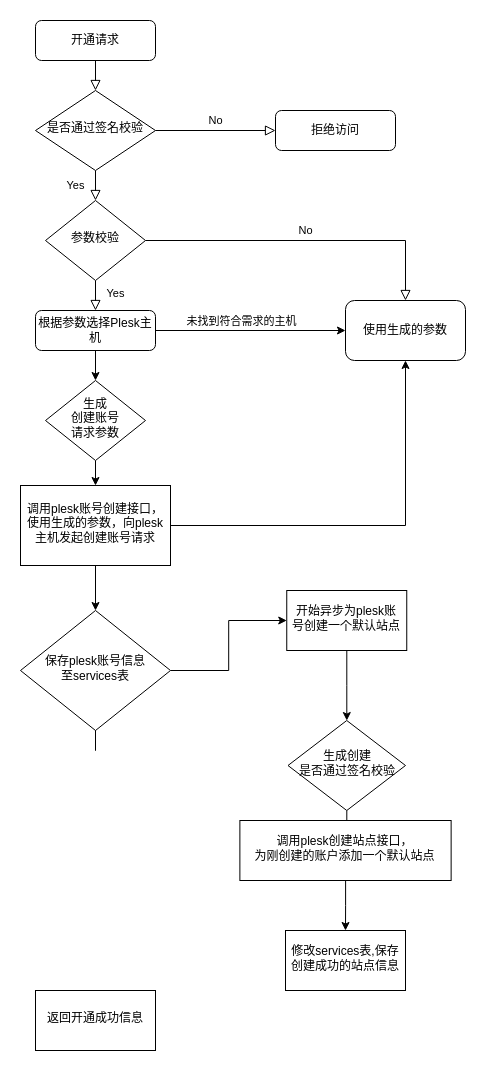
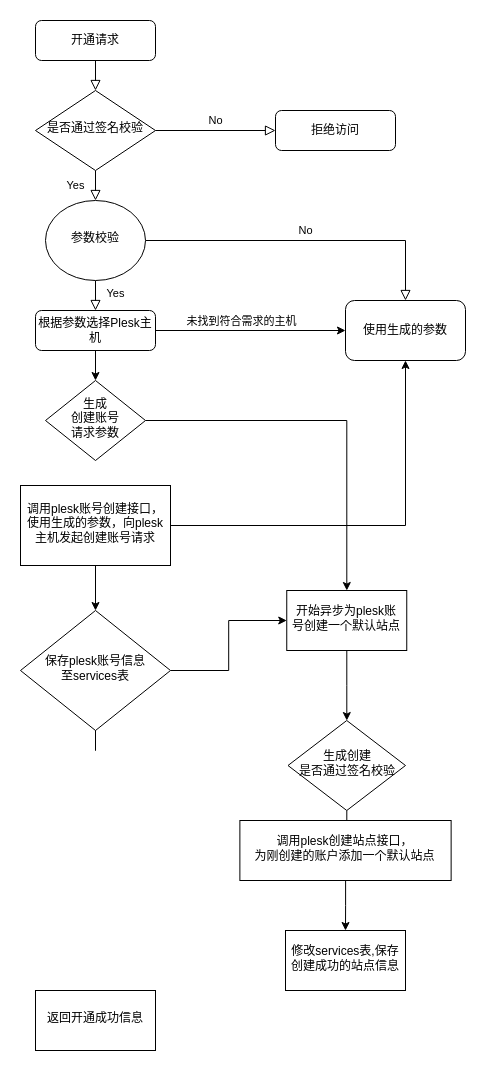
node "参数校验": shape diamond -> ellipse
edge "生成 创建账号 请求参数" -> "调用plesk账号创建接口，使用生成的参数，向plesk主机发起创建账号请求": now "生成 创建账号 请求参数" -> "开始异步为plesk账号创建一个默认站点"
